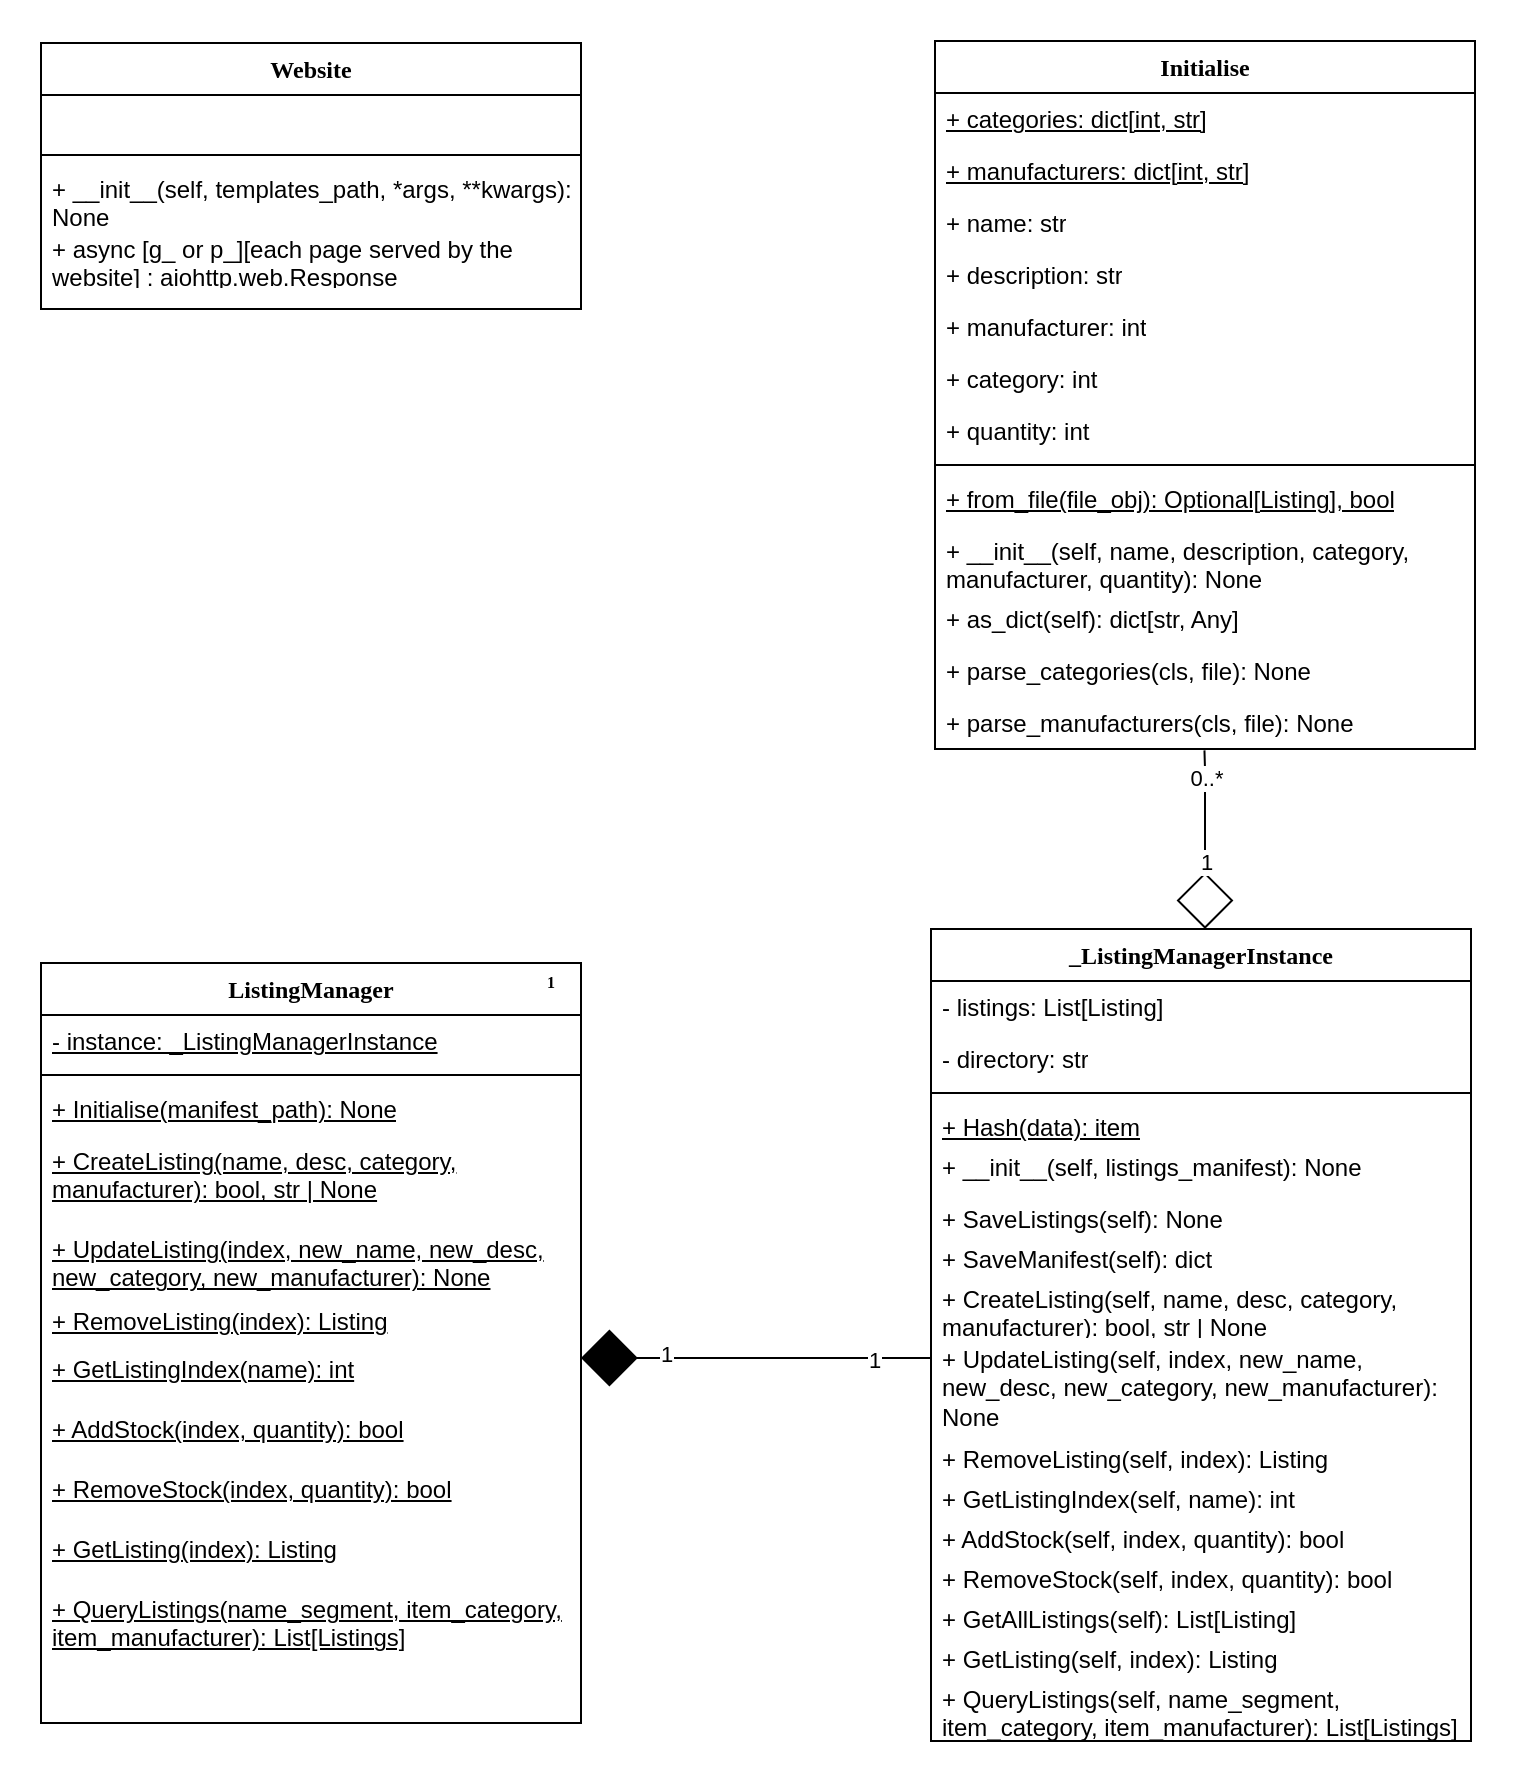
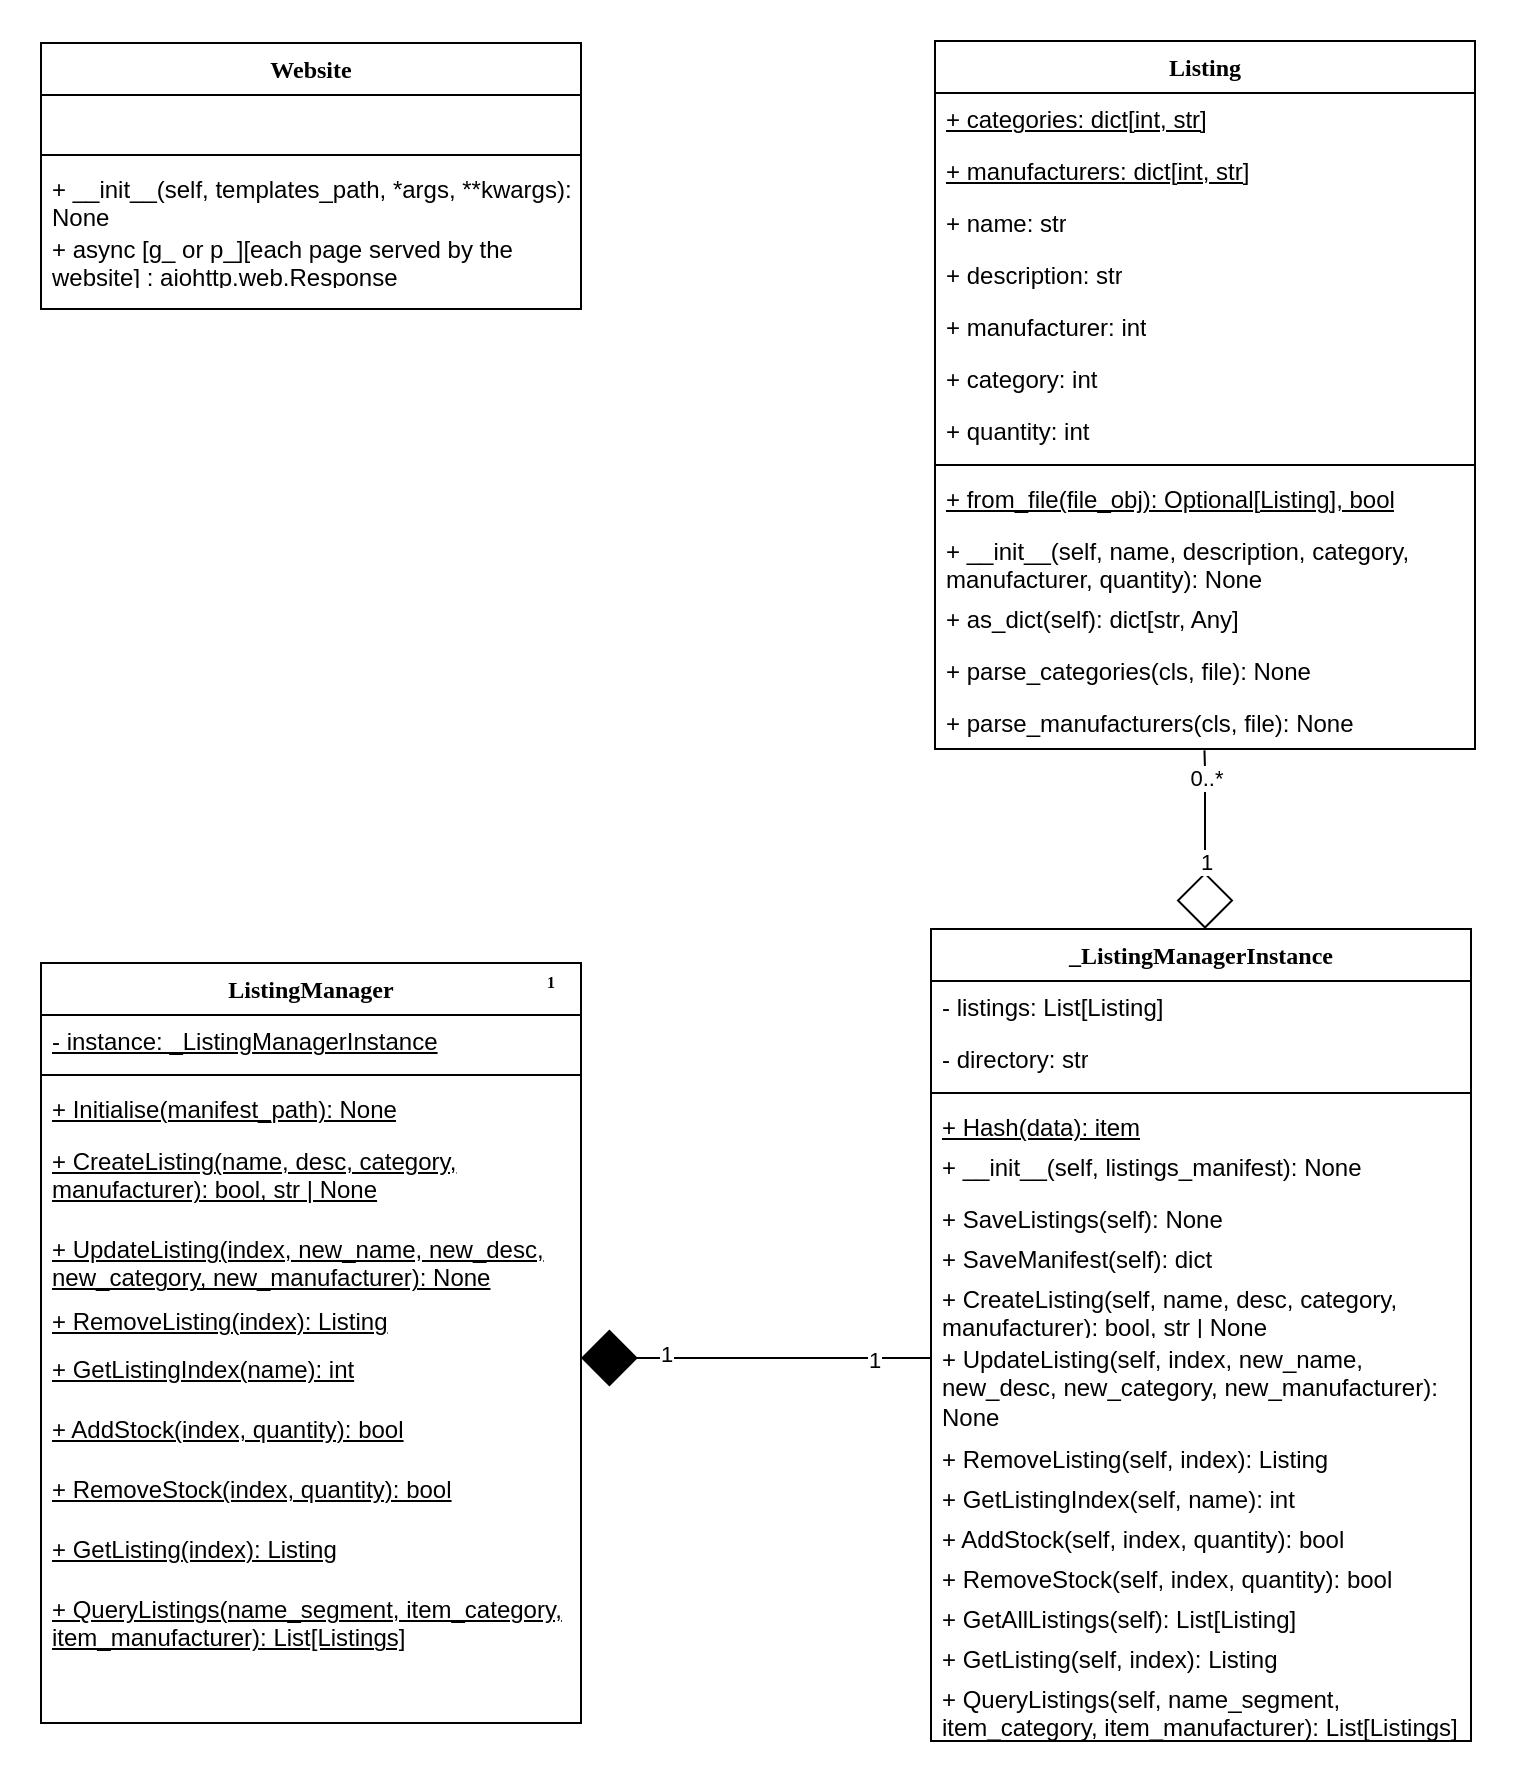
node "Initialise": label "Initialise" -> "Listing"
